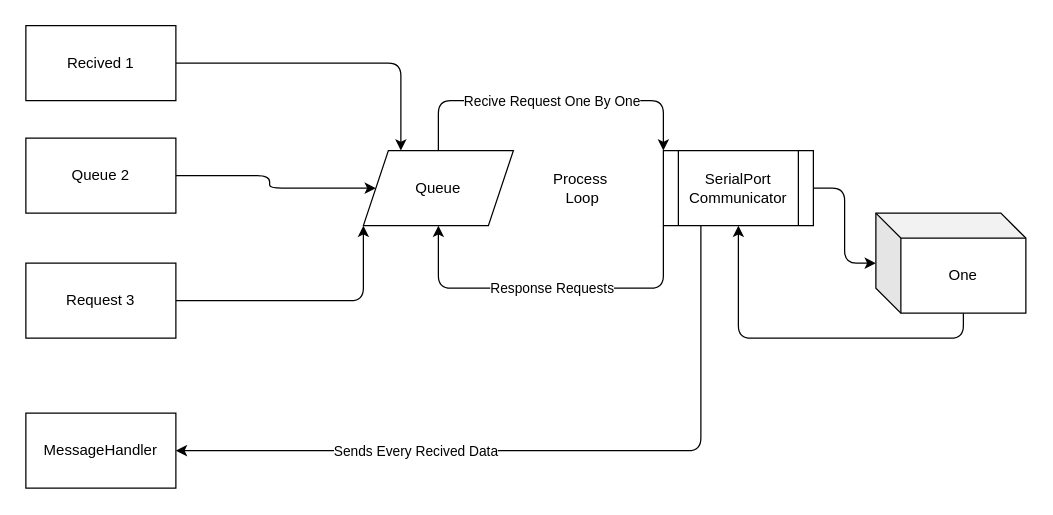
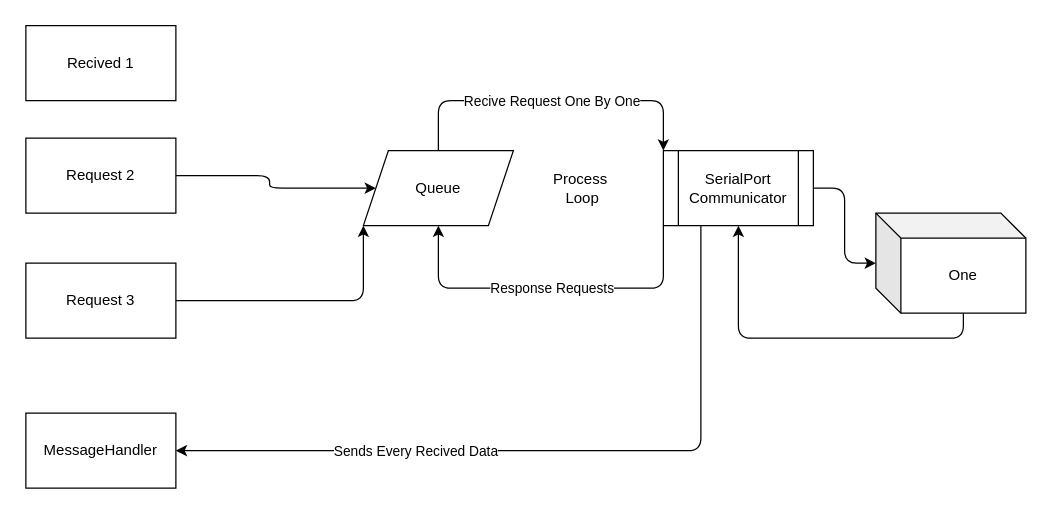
edge "Recived 1" -> "Queue": removed
node "Queue 2": label "Queue 2" -> "Request 2"
